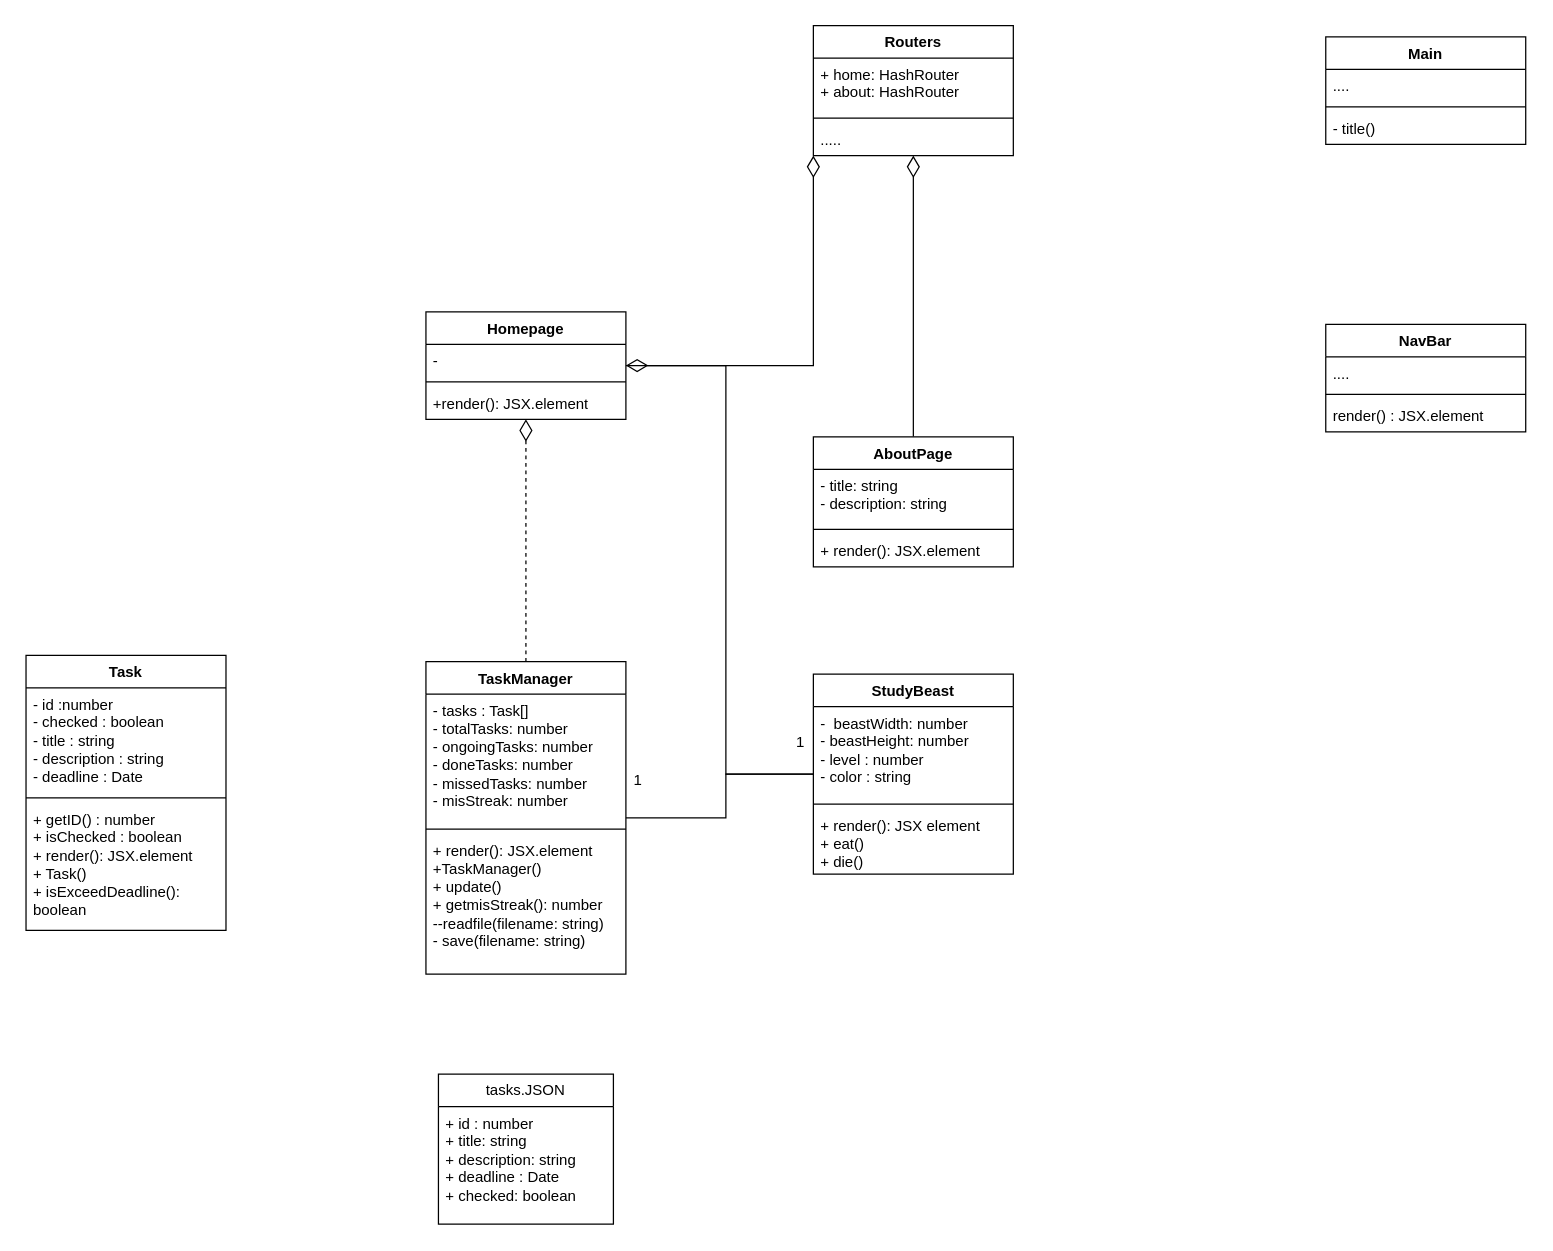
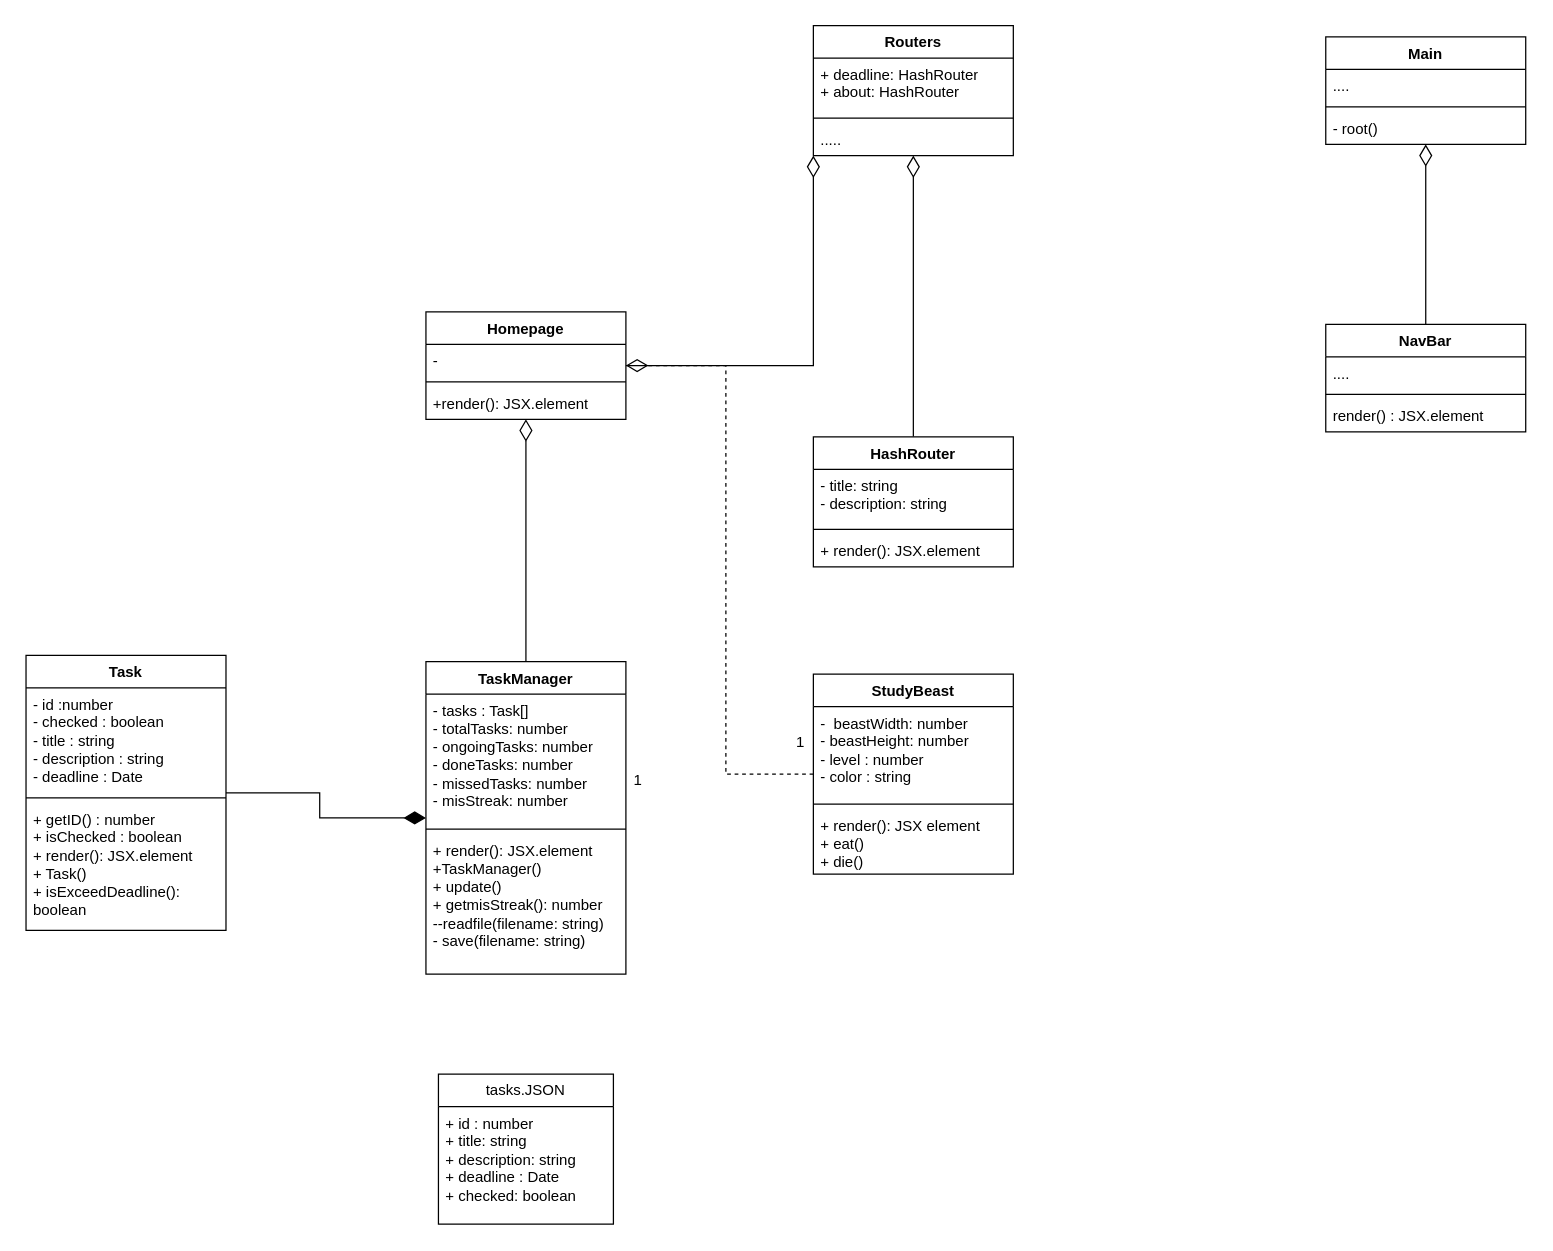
node "+ home: HashRouter + about: HashRouter": label "+ home: HashRouter + about: HashRouter" -> "+ deadline: HashRouter + about: HashRouter"
node "- title()": label "- title()" -> "- root()"
edge "NavBar" -> "Main": added
node "AboutPage": label "AboutPage" -> "HashRouter"
edge "TaskManager" -> "Homepage": style dashed -> solid
edge "StudyBeast" -> "Homepage": style solid -> dashed
edge "Task" -> "TaskManager": added
edge "StudyBeast" -- "TaskManager": removed
